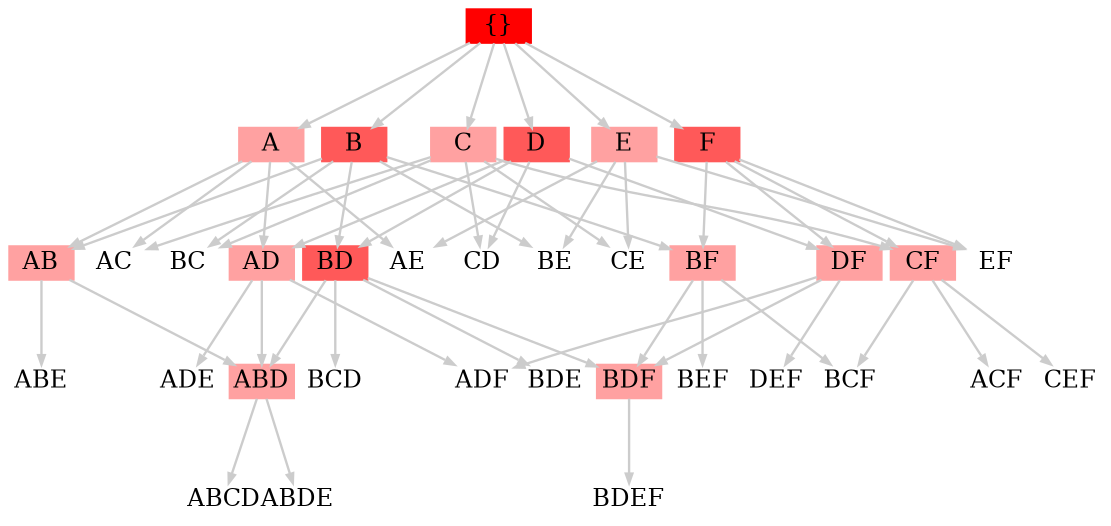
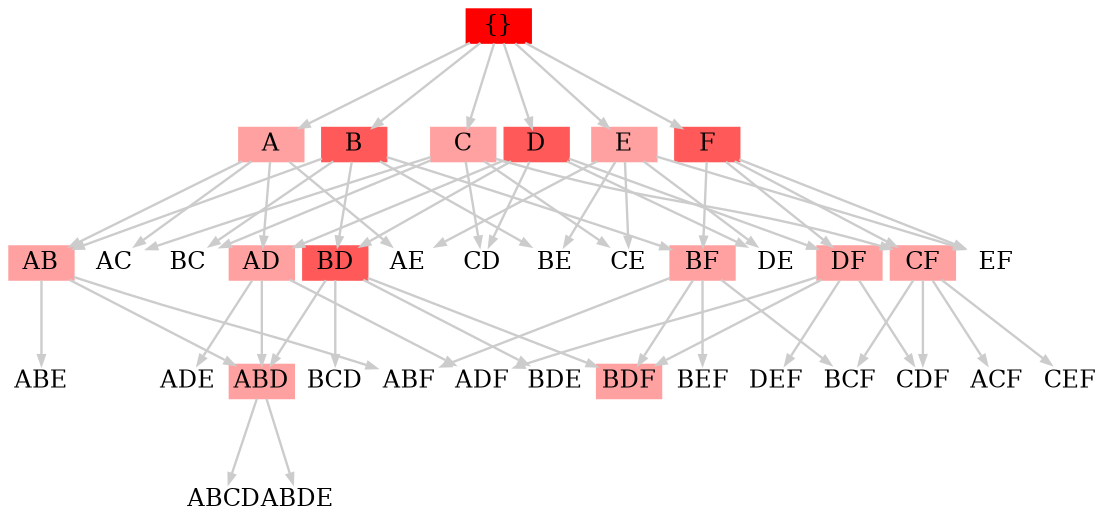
node "DE": added
node "ABF": added
node "CDF": added
node "BDEF": removed
